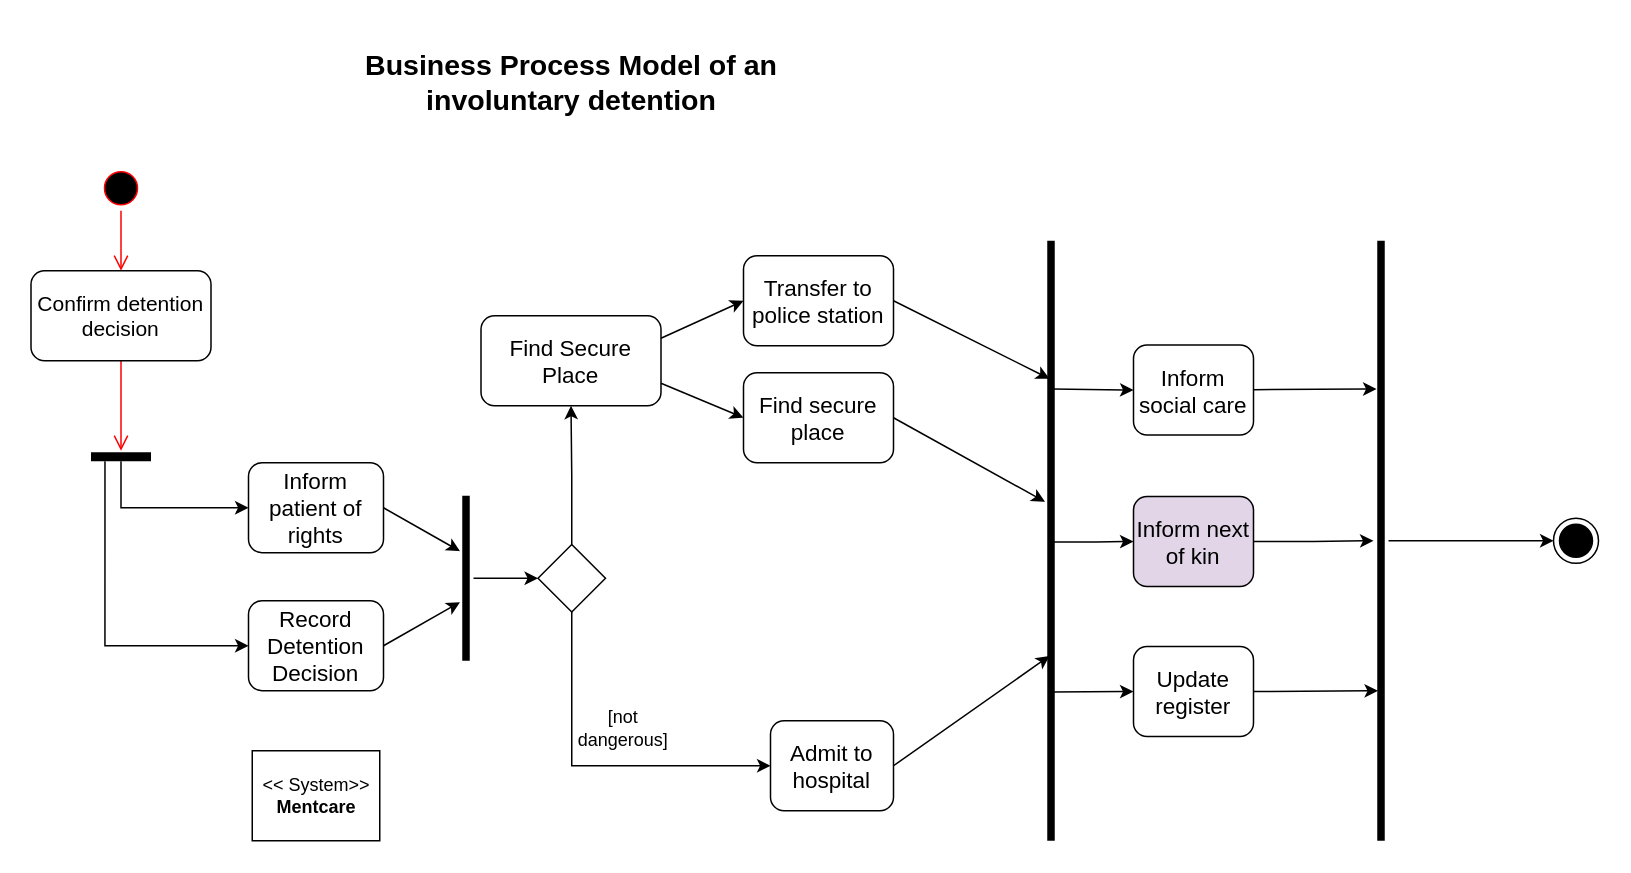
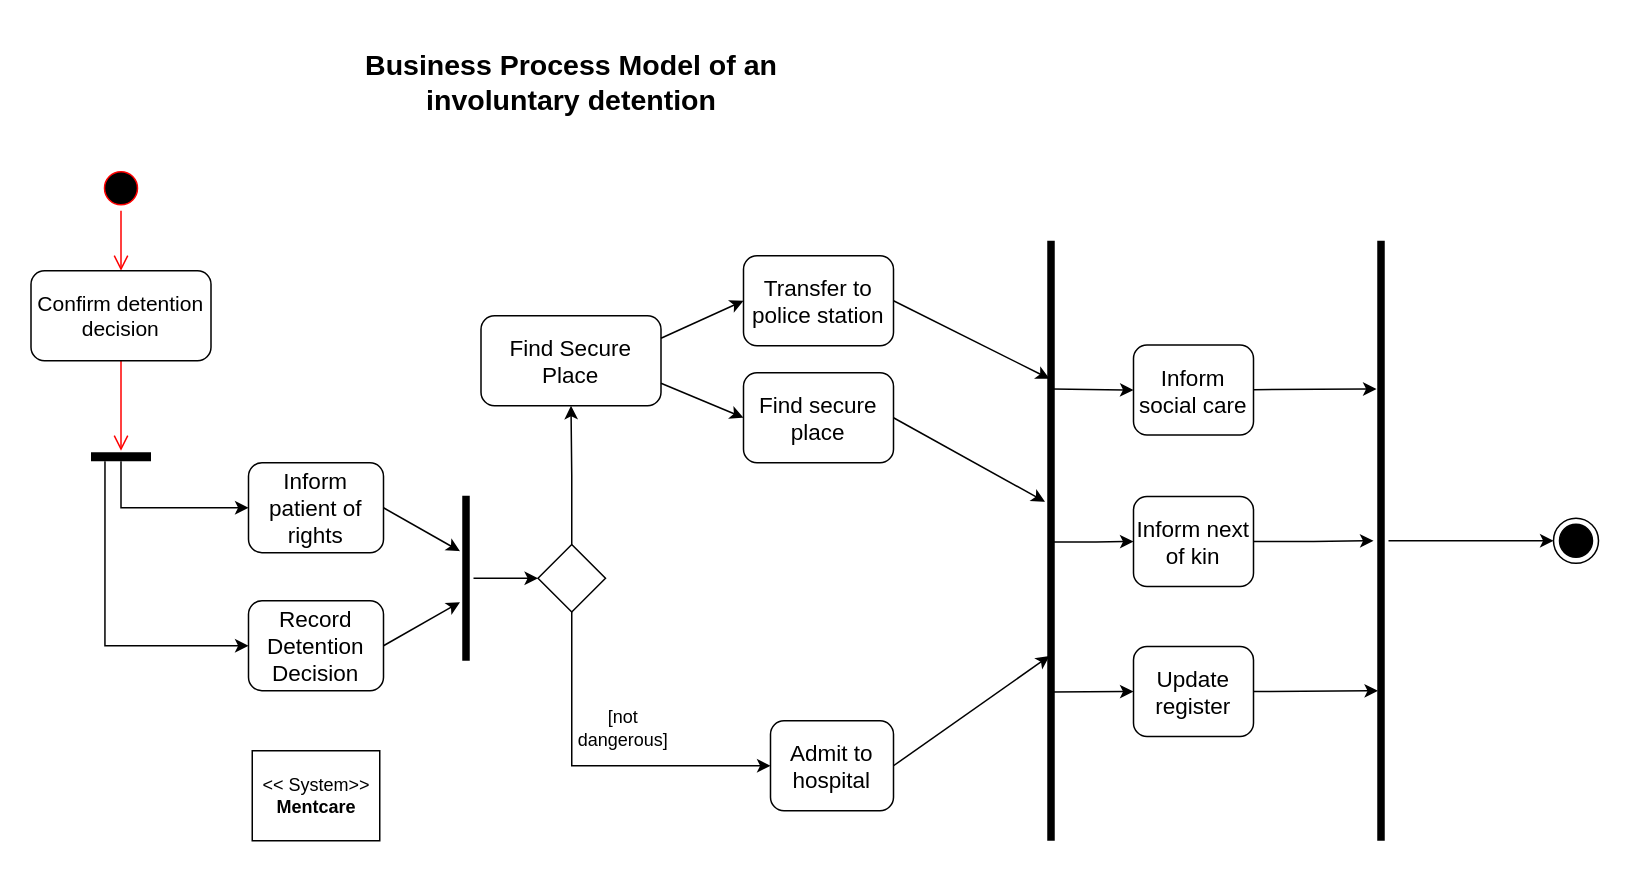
node "Inform next of kin": fillcolor #e1d5e7 -> #ffffff
